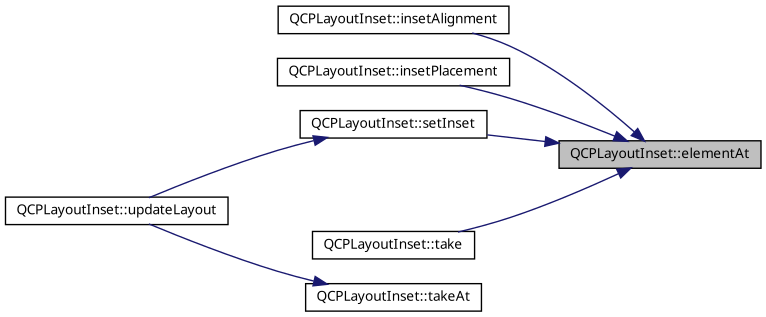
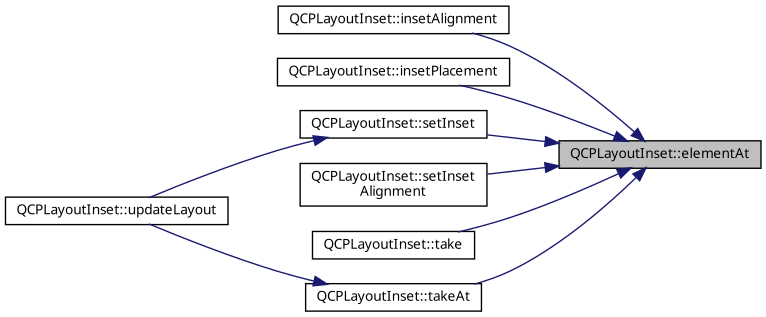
node "QCPLayoutInset::setInset Alignment": added
edge "QCPLayoutInset::takeAt" -> "QCPLayoutInset::elementAt": added
